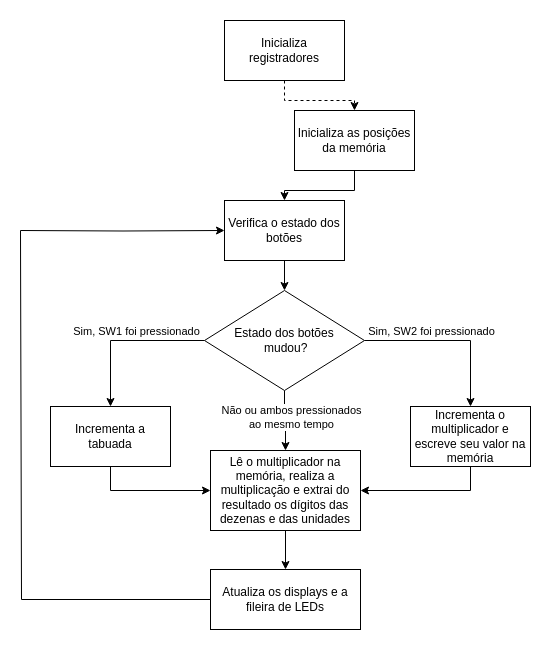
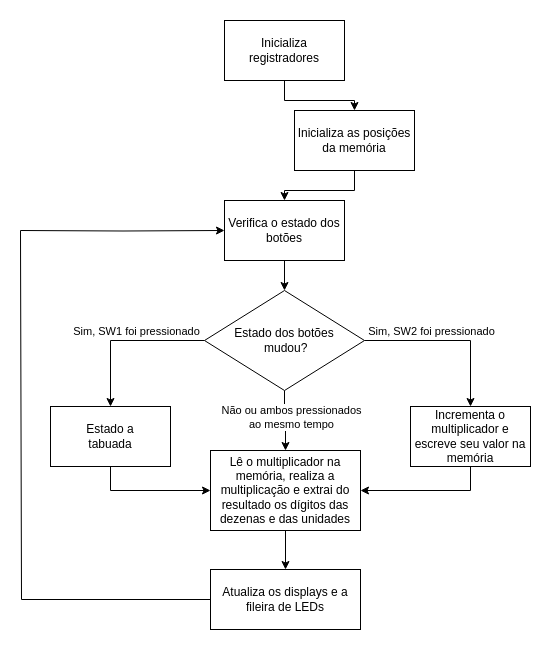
edge "Inicializa registradores" -> "Inicializa as posições da memória": style dashed -> solid
node "Incrementa a tabuada": label "Incrementa a tabuada" -> "Estado a tabuada"
